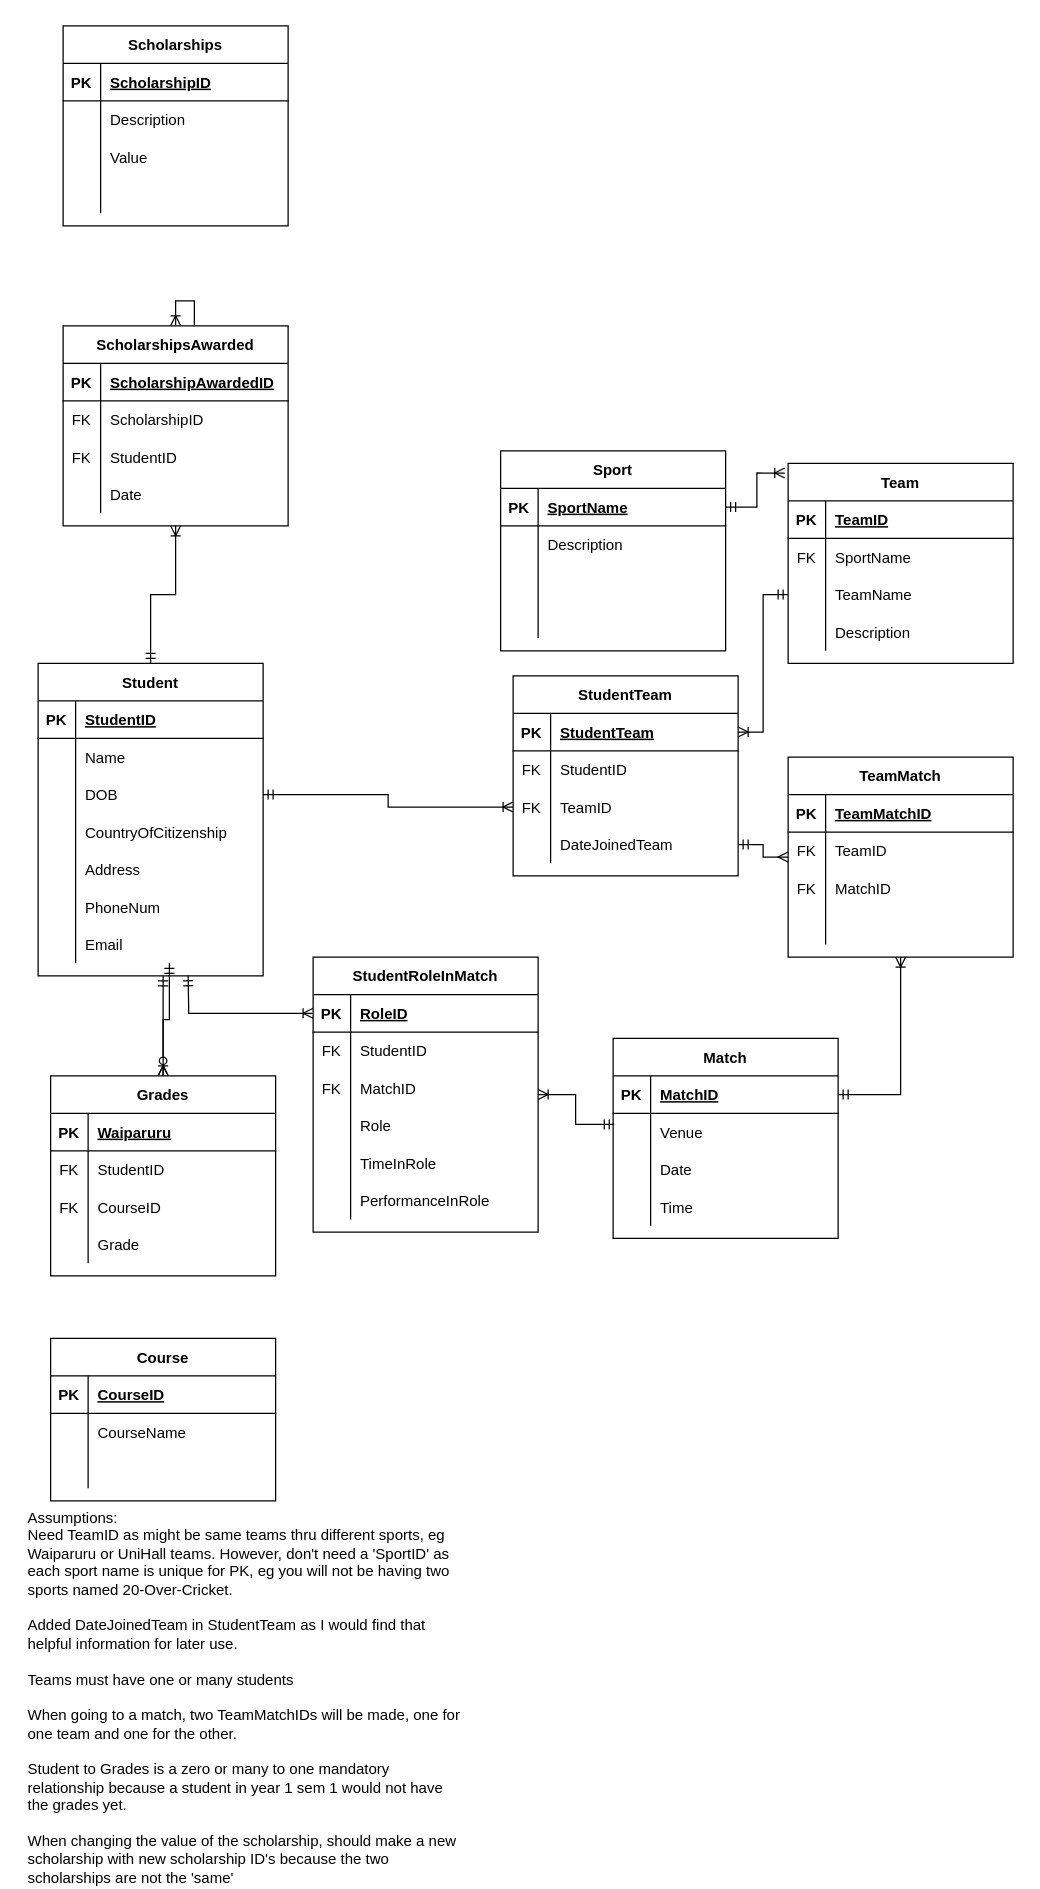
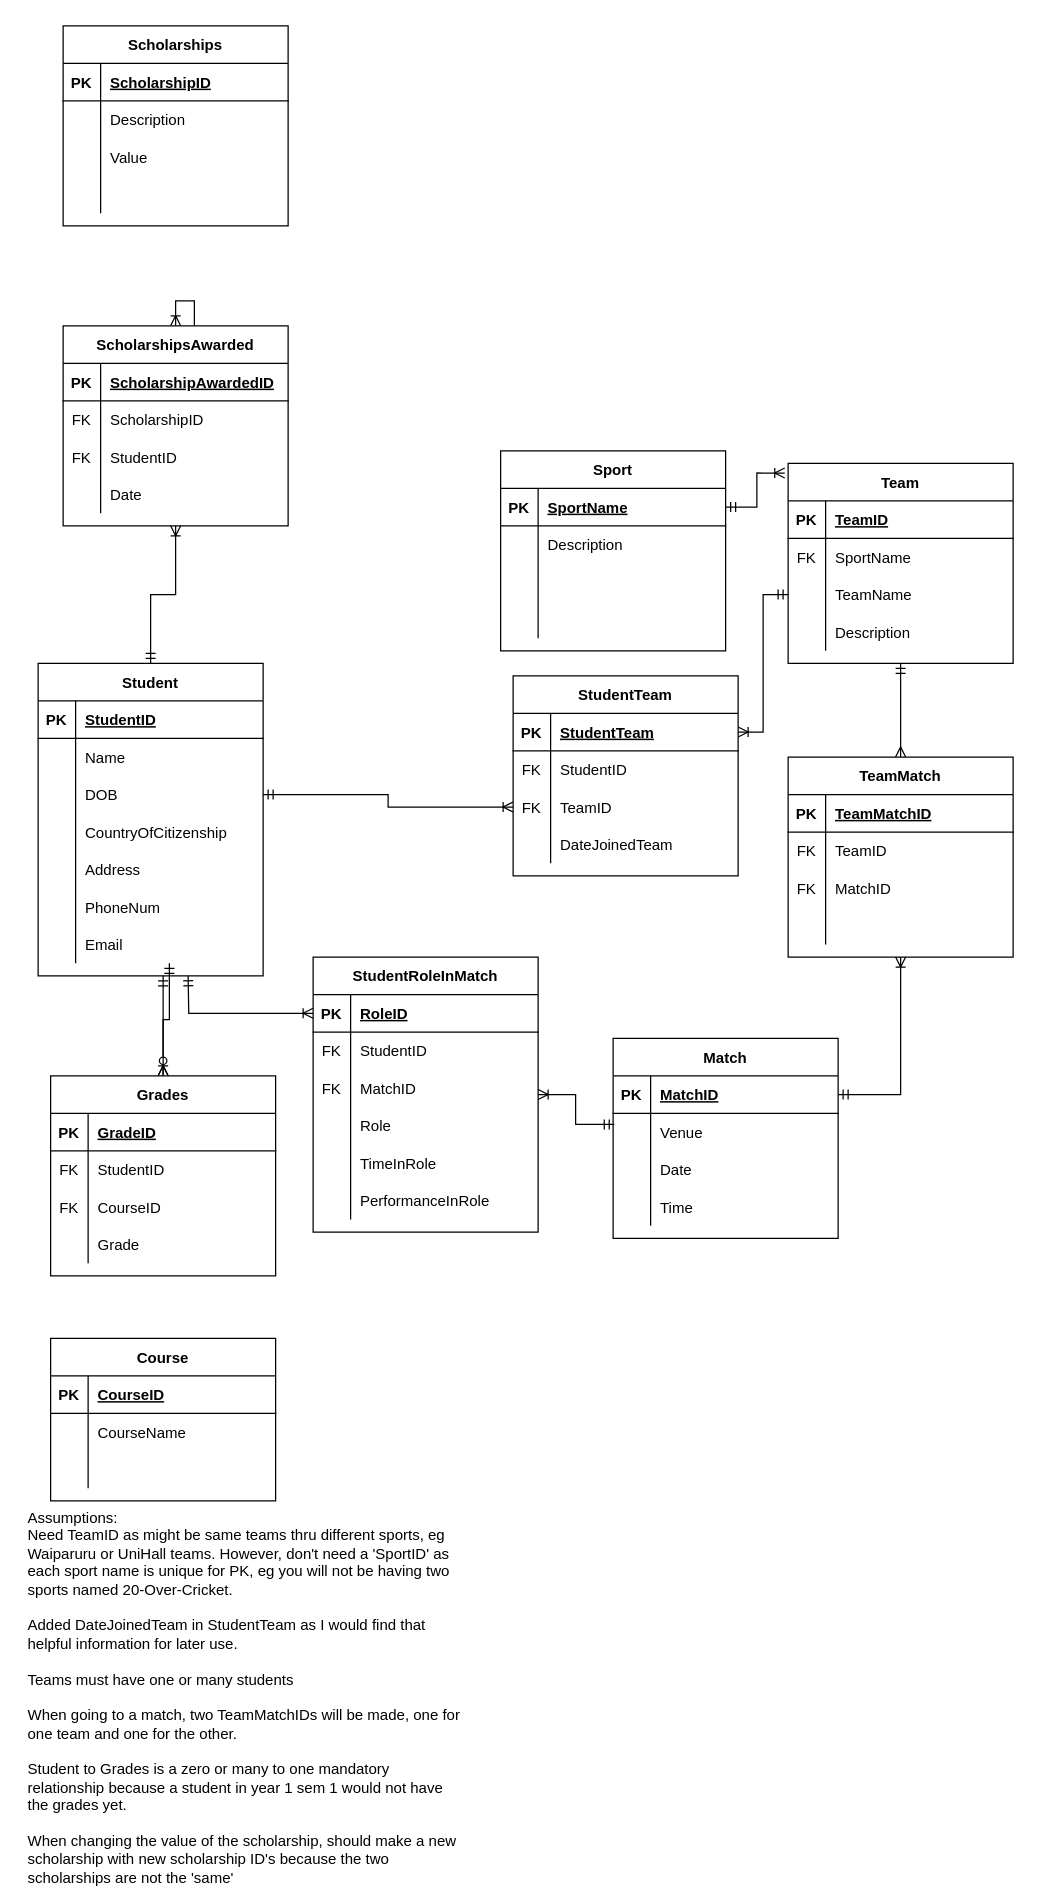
edge "DateJoinedTeam" -- "TeamMatch": now "Team" -- "TeamMatch"
node "Waiparuru": label "Waiparuru" -> "GradeID"
